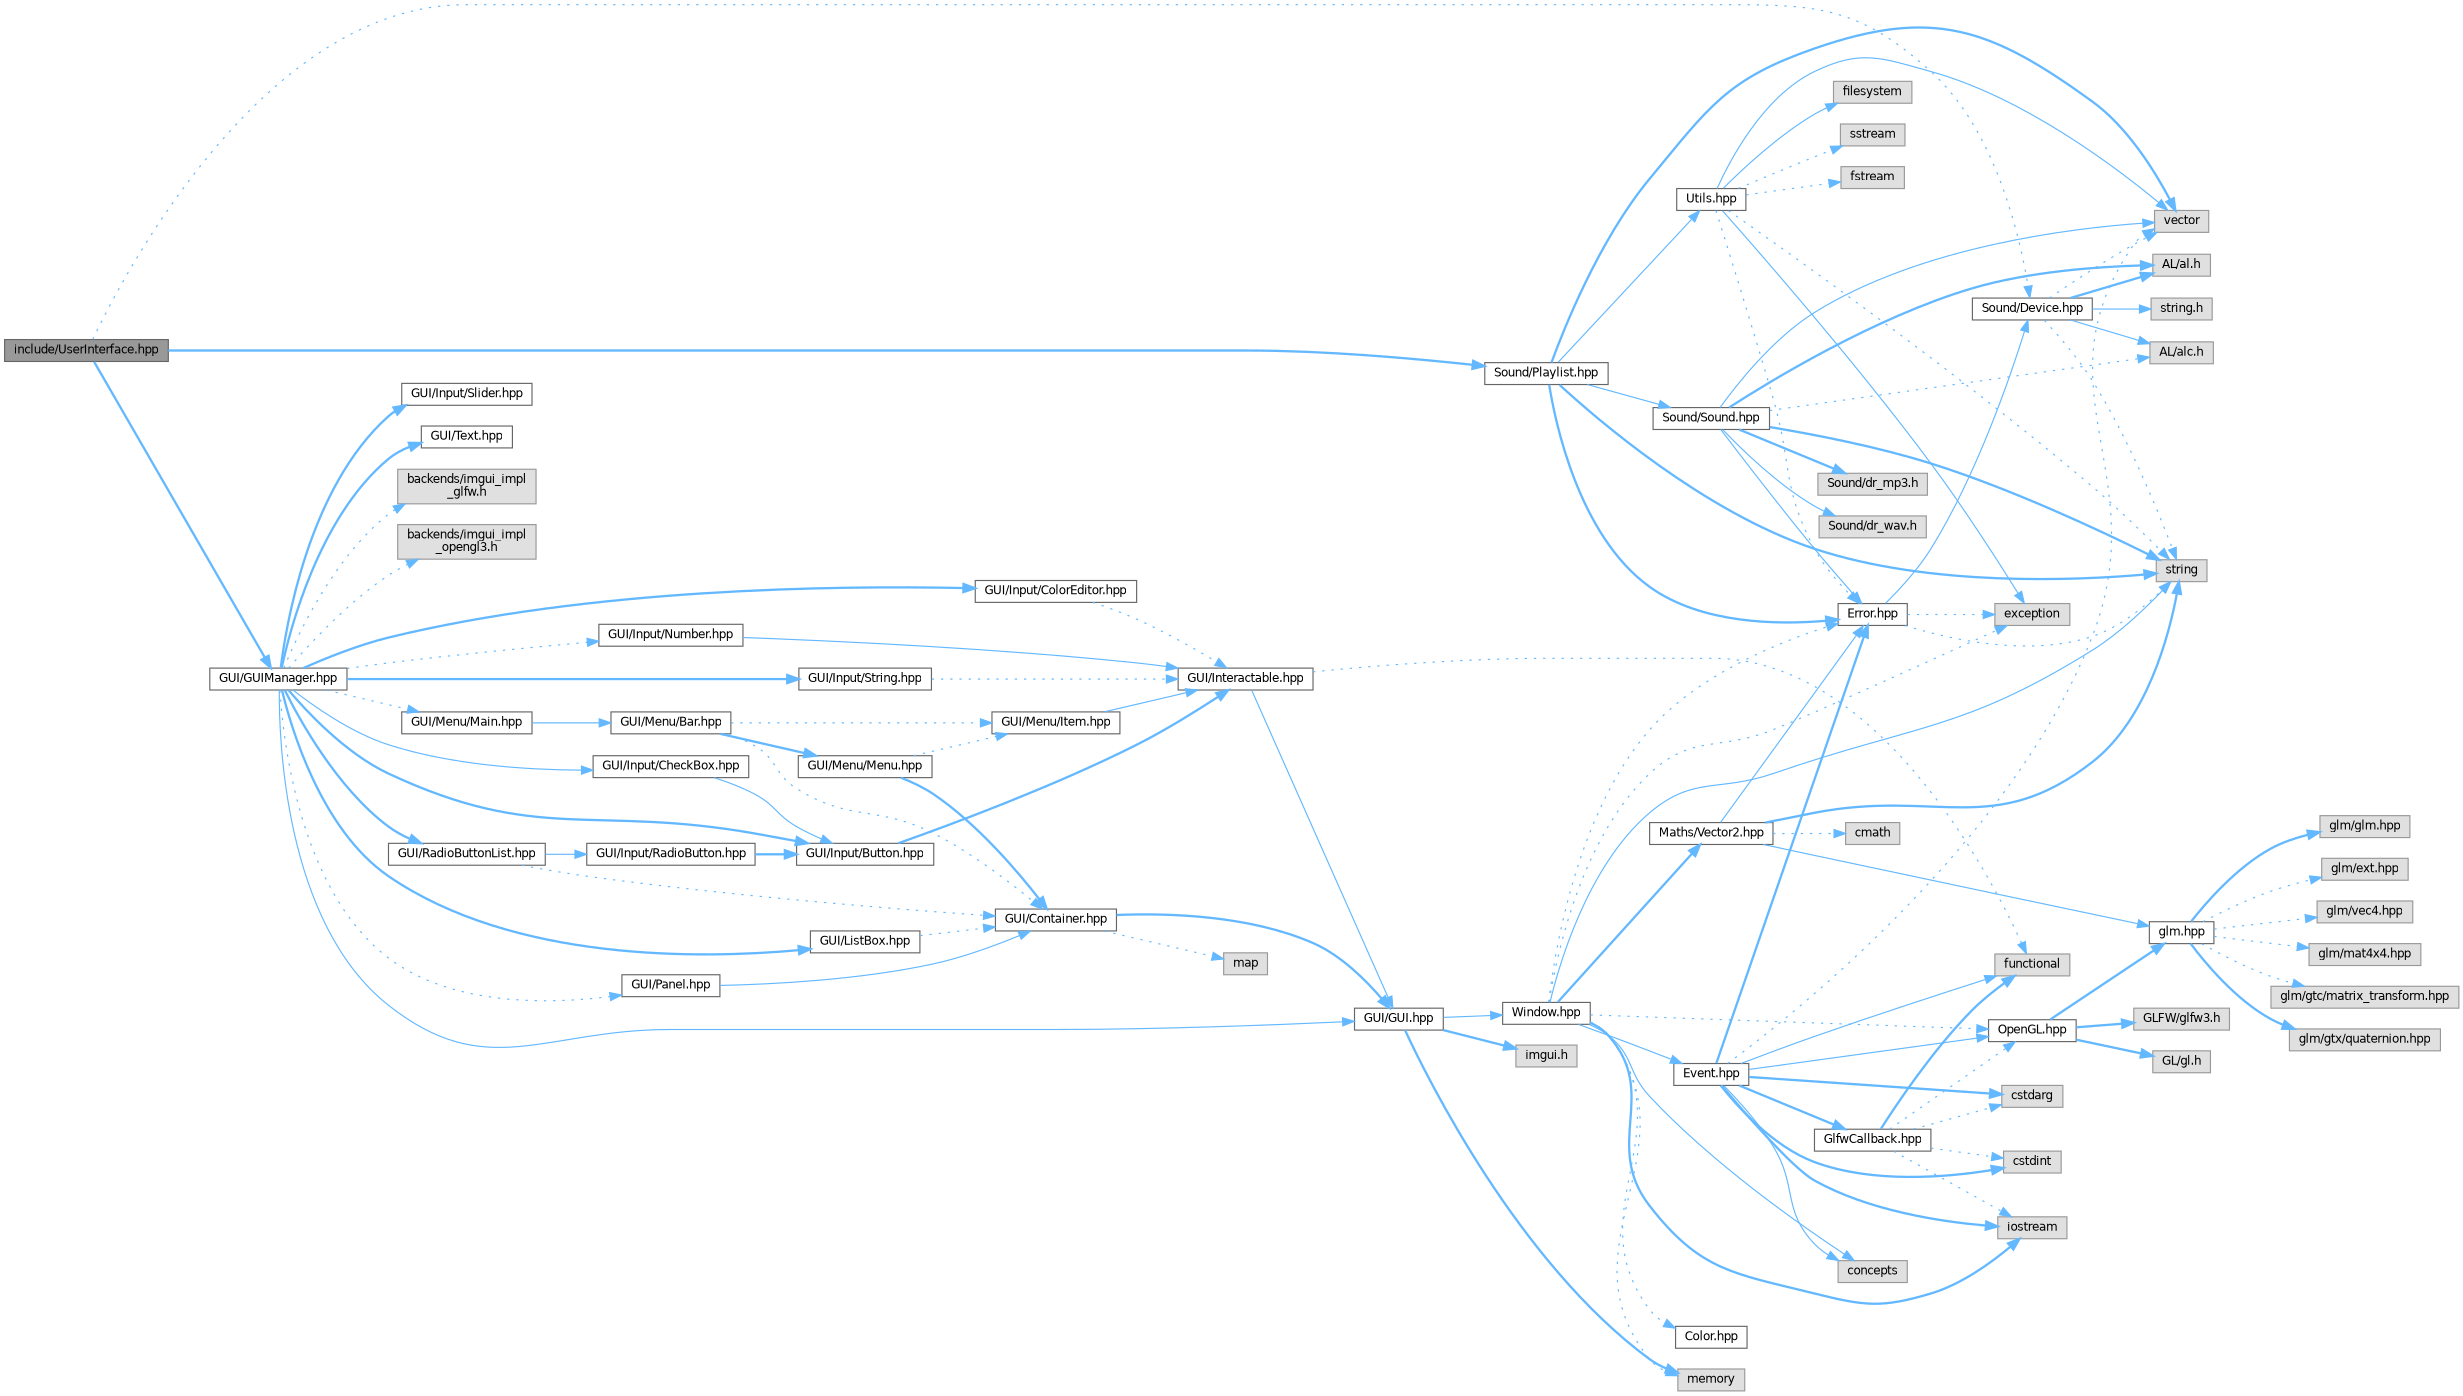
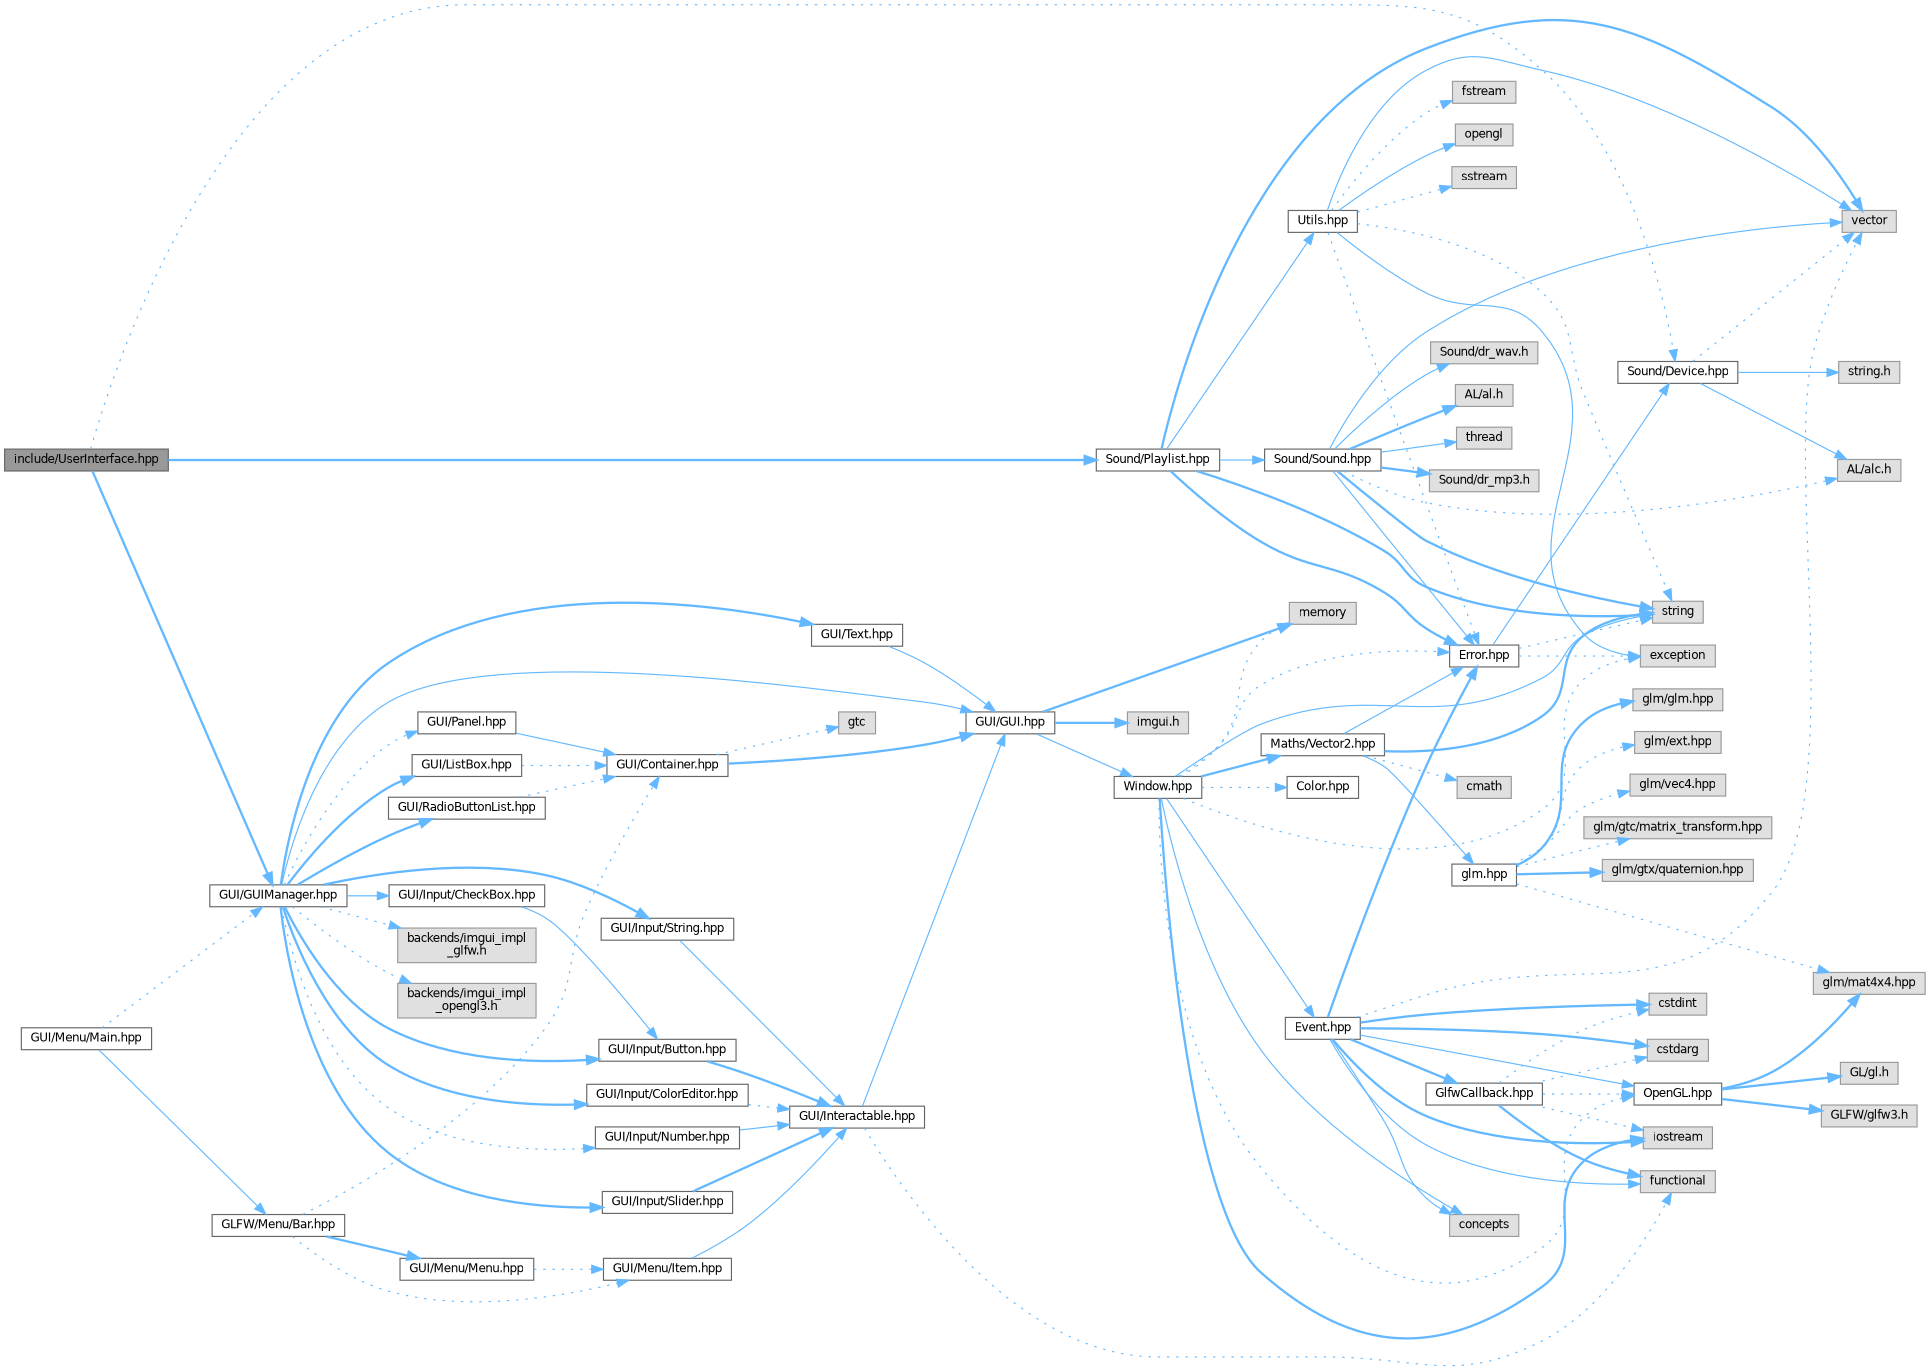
node "filesystem": label "filesystem" -> "opengl"
edge "Sound/Device.hpp" -> "AL/al.h": removed
edge "Sound/Device.hpp" -> "string": removed
node "thread": added
edge "GUI/Text.hpp" -> "GUI/GUI.hpp": added
edge "GUI/Input/String.hpp" -> "GUI/Interactable.hpp": style dotted -> solid
edge "GUI/GUIManager.hpp" -> "GUI/Menu/Main.hpp": reversed
node "GUI/Menu/Bar.hpp": label "GUI/Menu/Bar.hpp" -> "GLFW/Menu/Bar.hpp"
edge "GUI/Menu/Menu.hpp" -> "GUI/Container.hpp": removed
node "GUI/Input/RadioButton.hpp": removed
node "map": label "map" -> "gtc"
edge "OpenGL.hpp" -> "glm.hpp": now "OpenGL.hpp" -> "glm/mat4x4.hpp"
edge "GUI/Input/Slider.hpp" -> "GUI/Interactable.hpp": added
